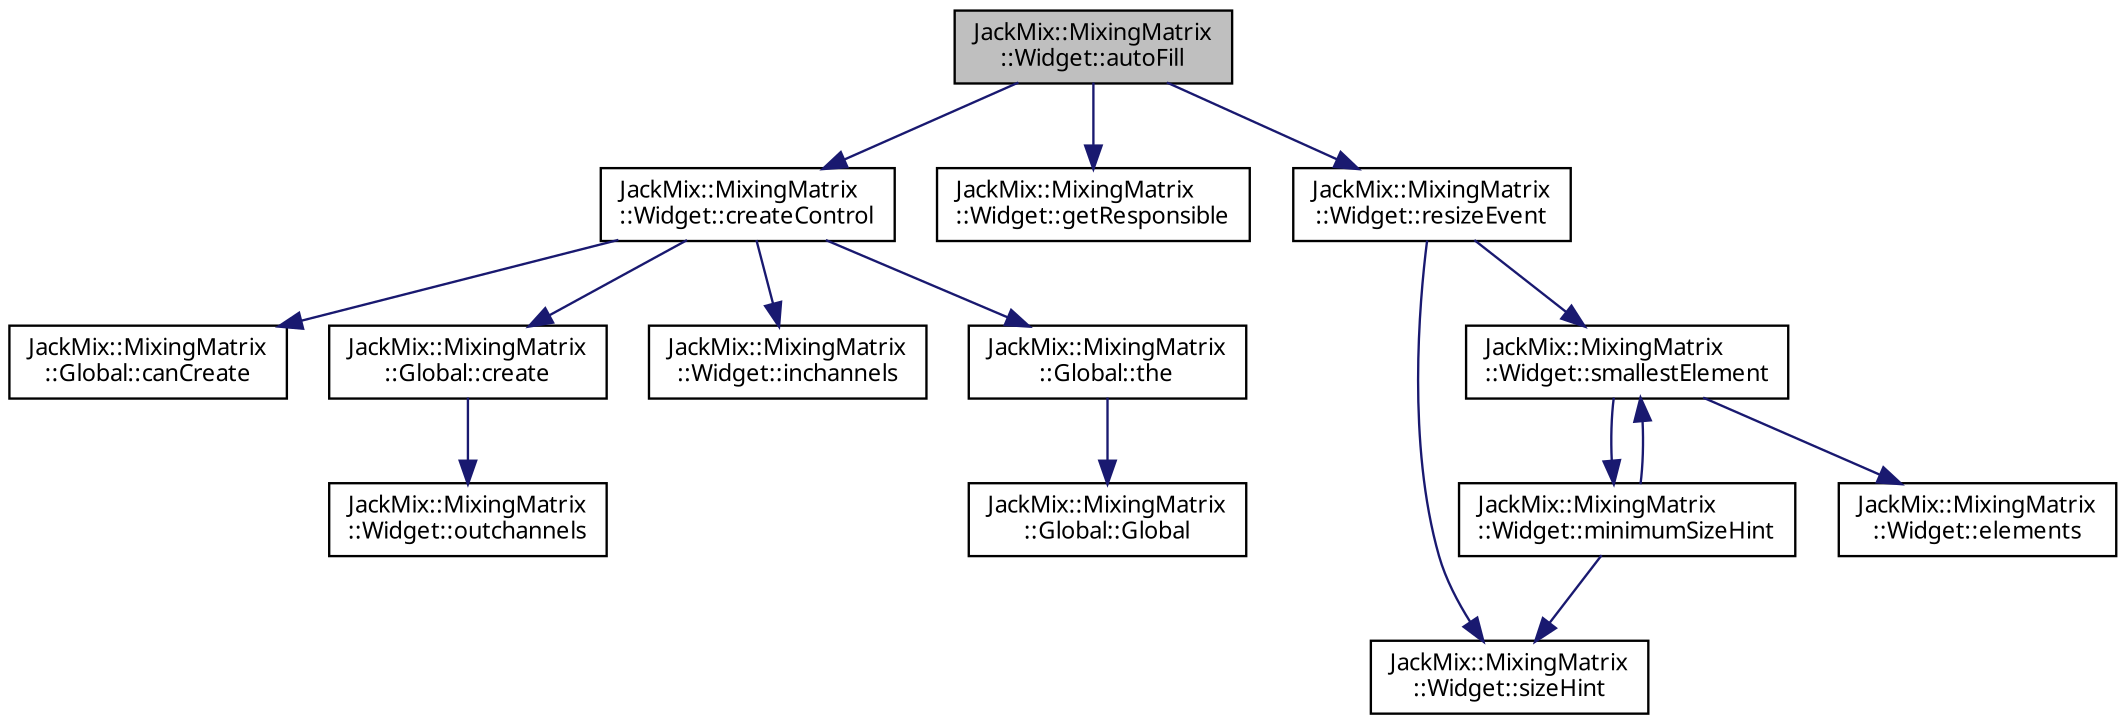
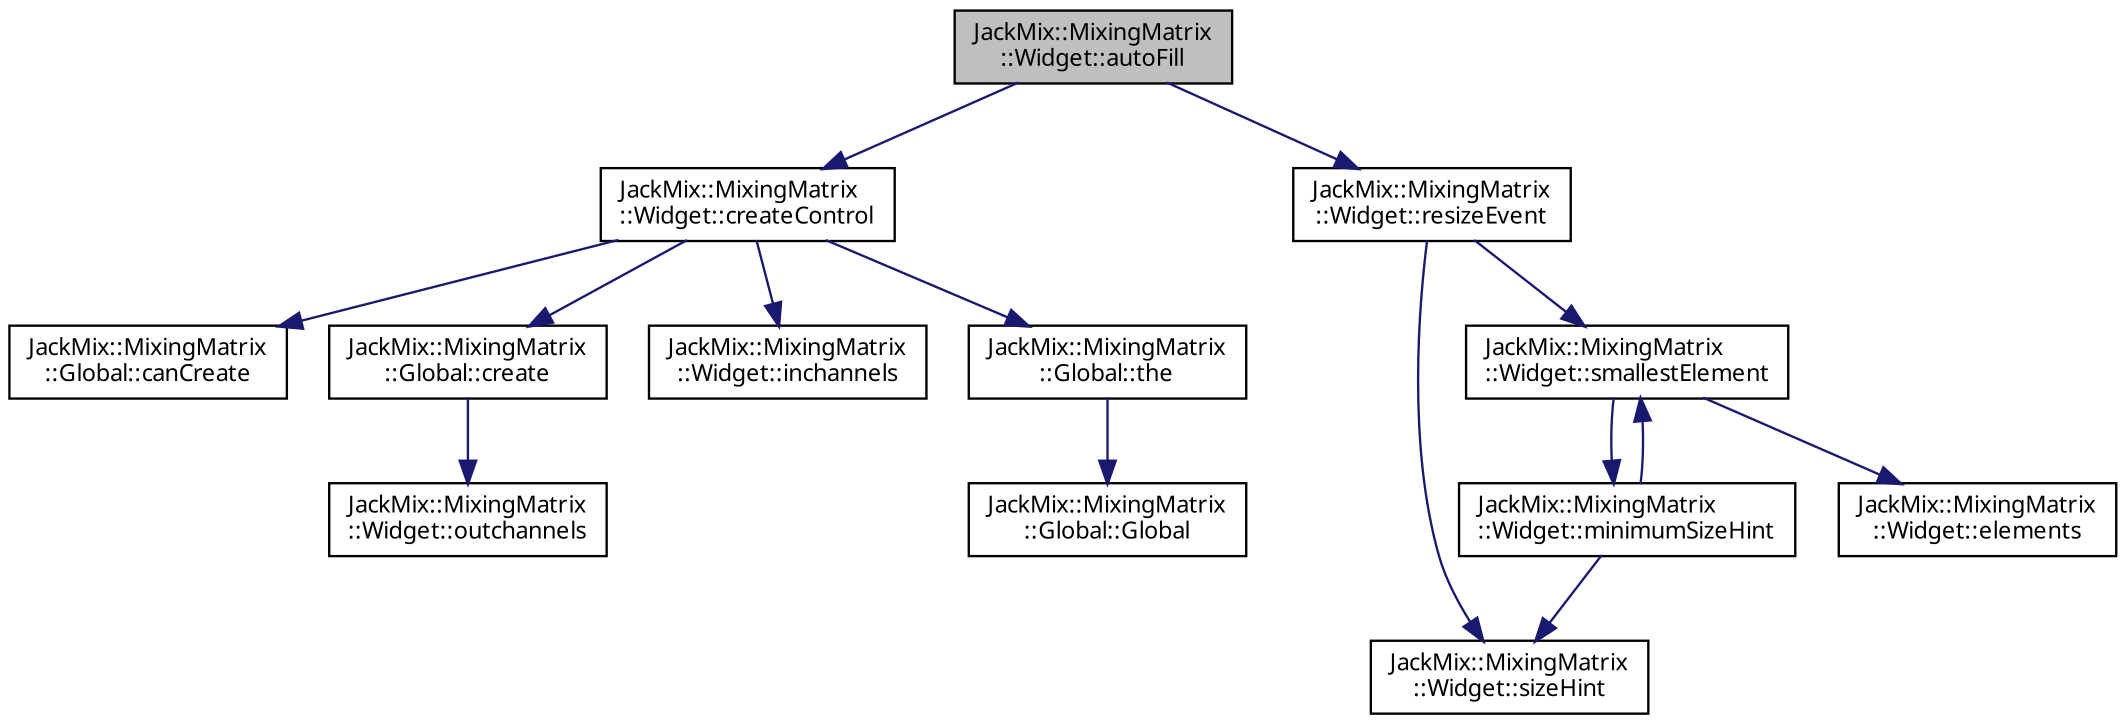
node "JackMix::MixingMatrix ::Widget::getResponsible": removed
